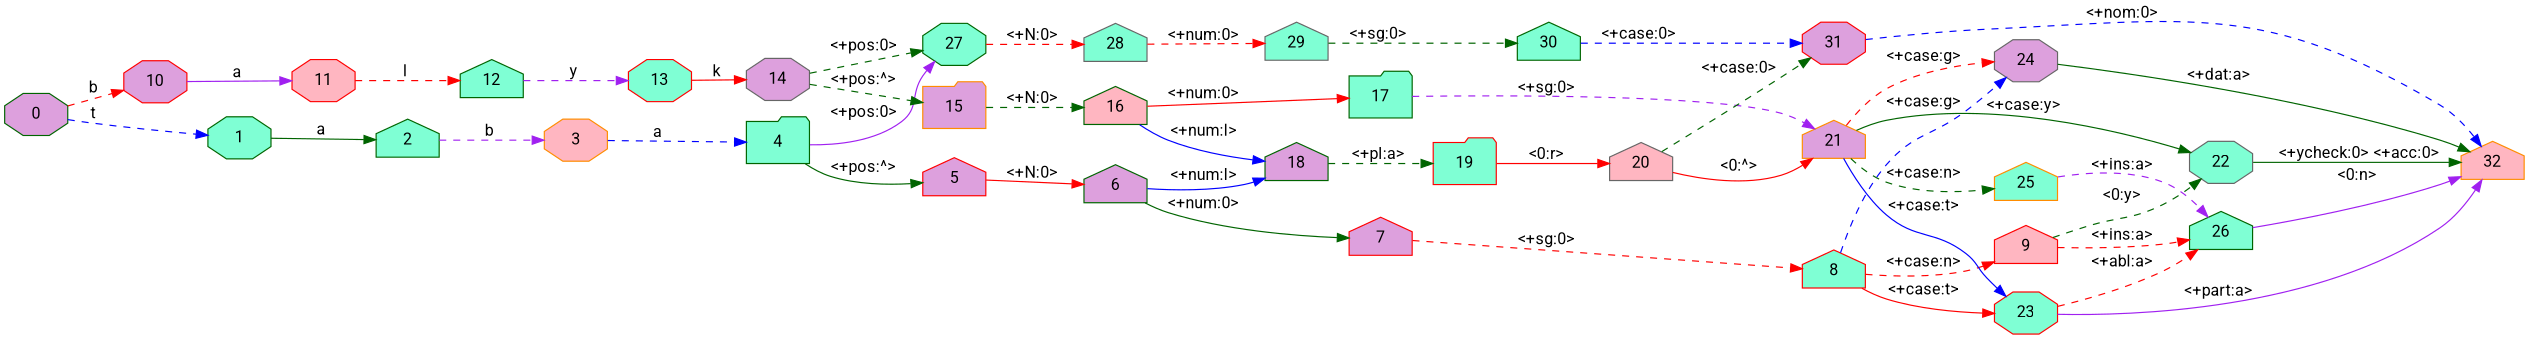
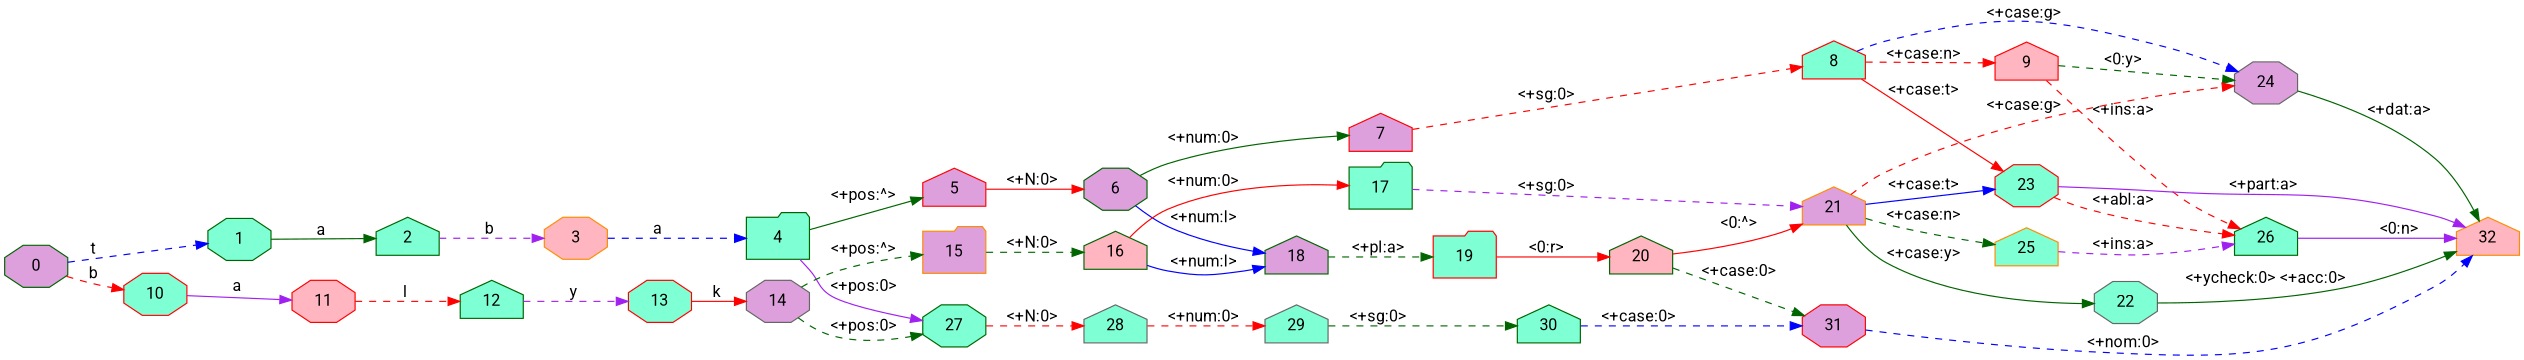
node "10": fillcolor plum -> aquamarine
node "20": color gray40 -> darkgreen
node "6": shape house -> octagon
edge "9" -> "22": now "9" -> "24"
